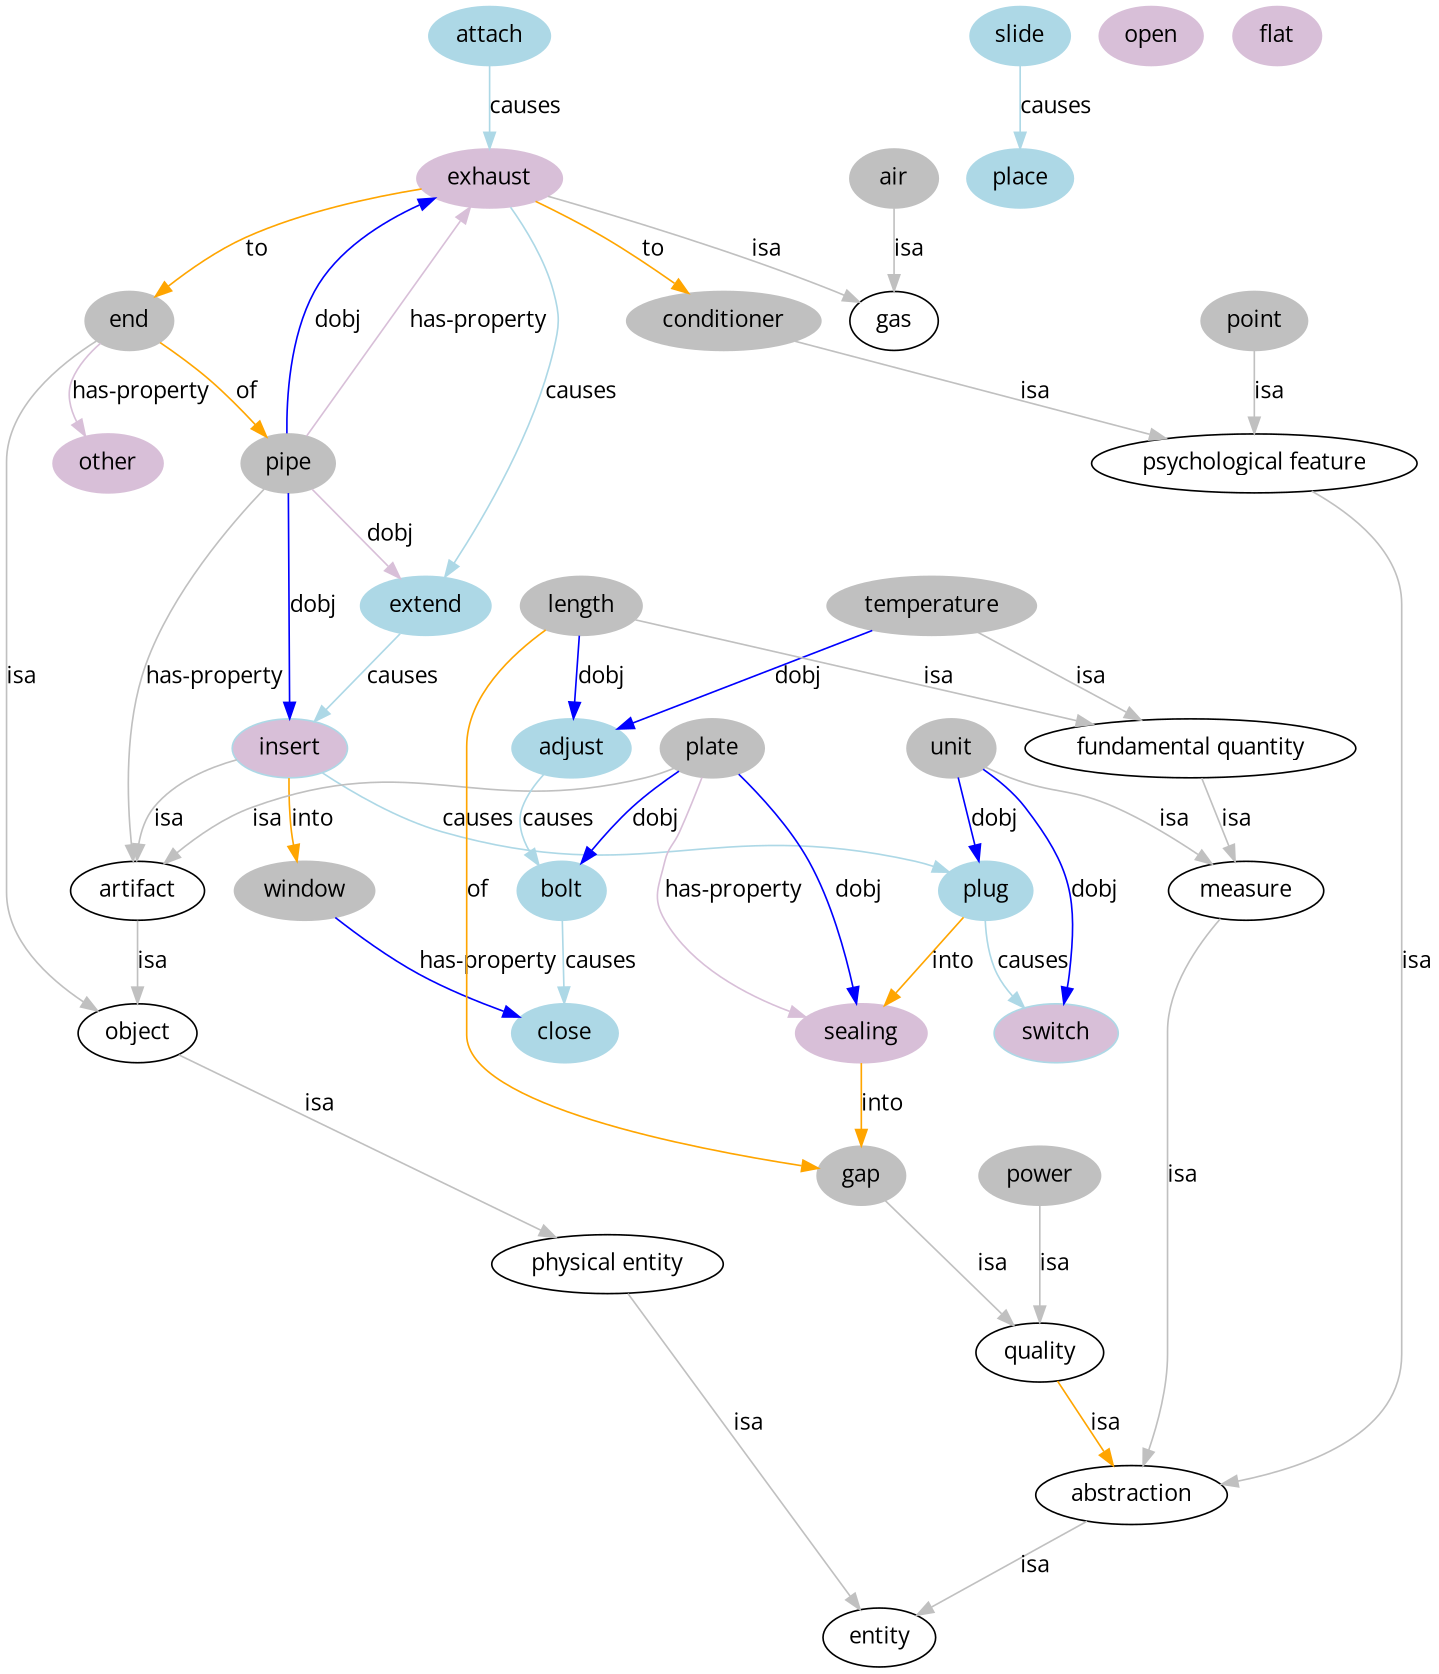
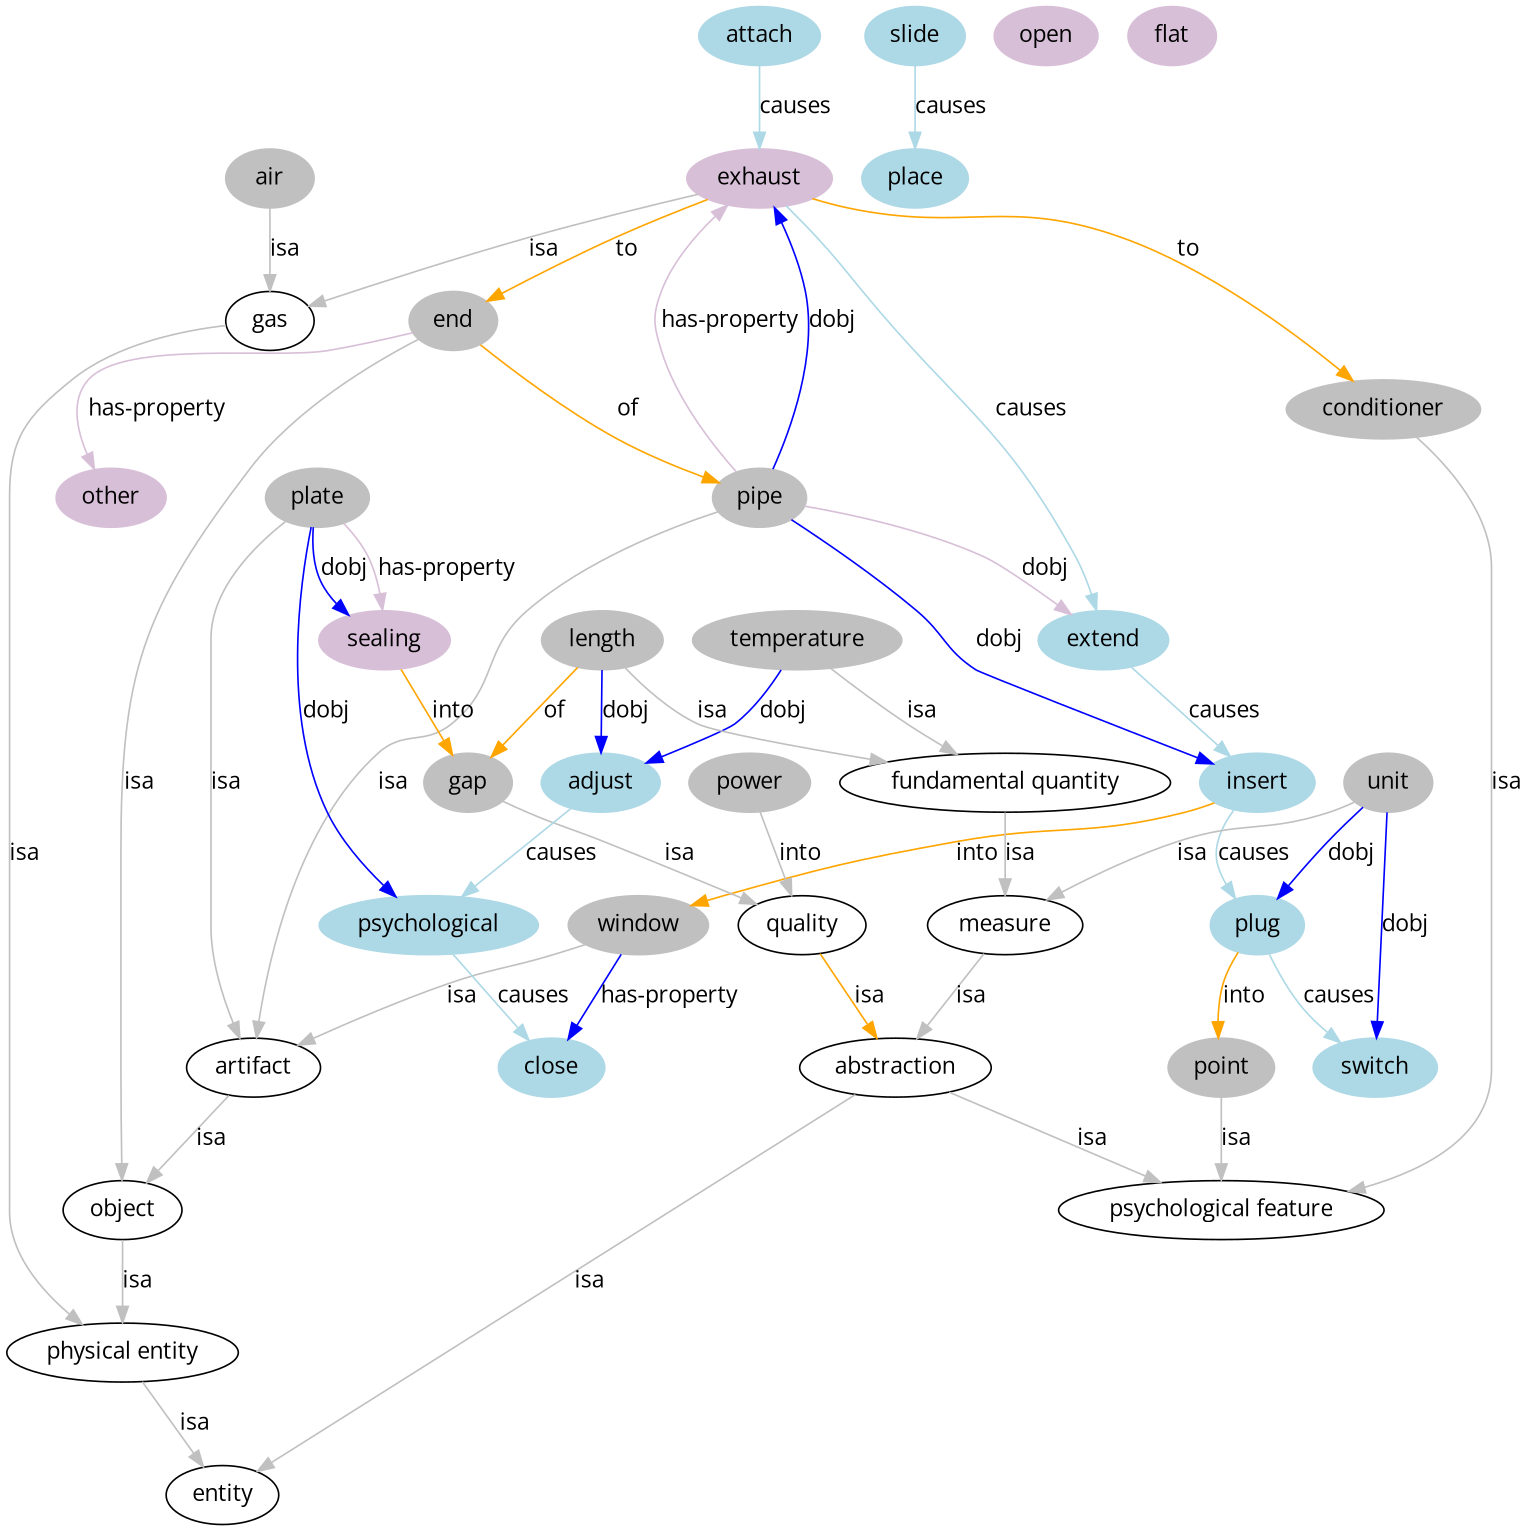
edge "pipe" -> "artifact": label "has-property" -> "isa"
node "insert": fillcolor thistle -> lightblue
edge "gas" -> "physical entity": added, label "isa"
edge "insert" -> "artifact": now "window" -> "artifact"
node "bolt": label "bolt" -> "psychological"
edge "plug" -> "sealing": now "plug" -> "point"
edge "psychological feature" -> "abstraction": reversed
node "switch": fillcolor thistle -> lightblue
edge "power" -> "quality": label "isa" -> "into"
